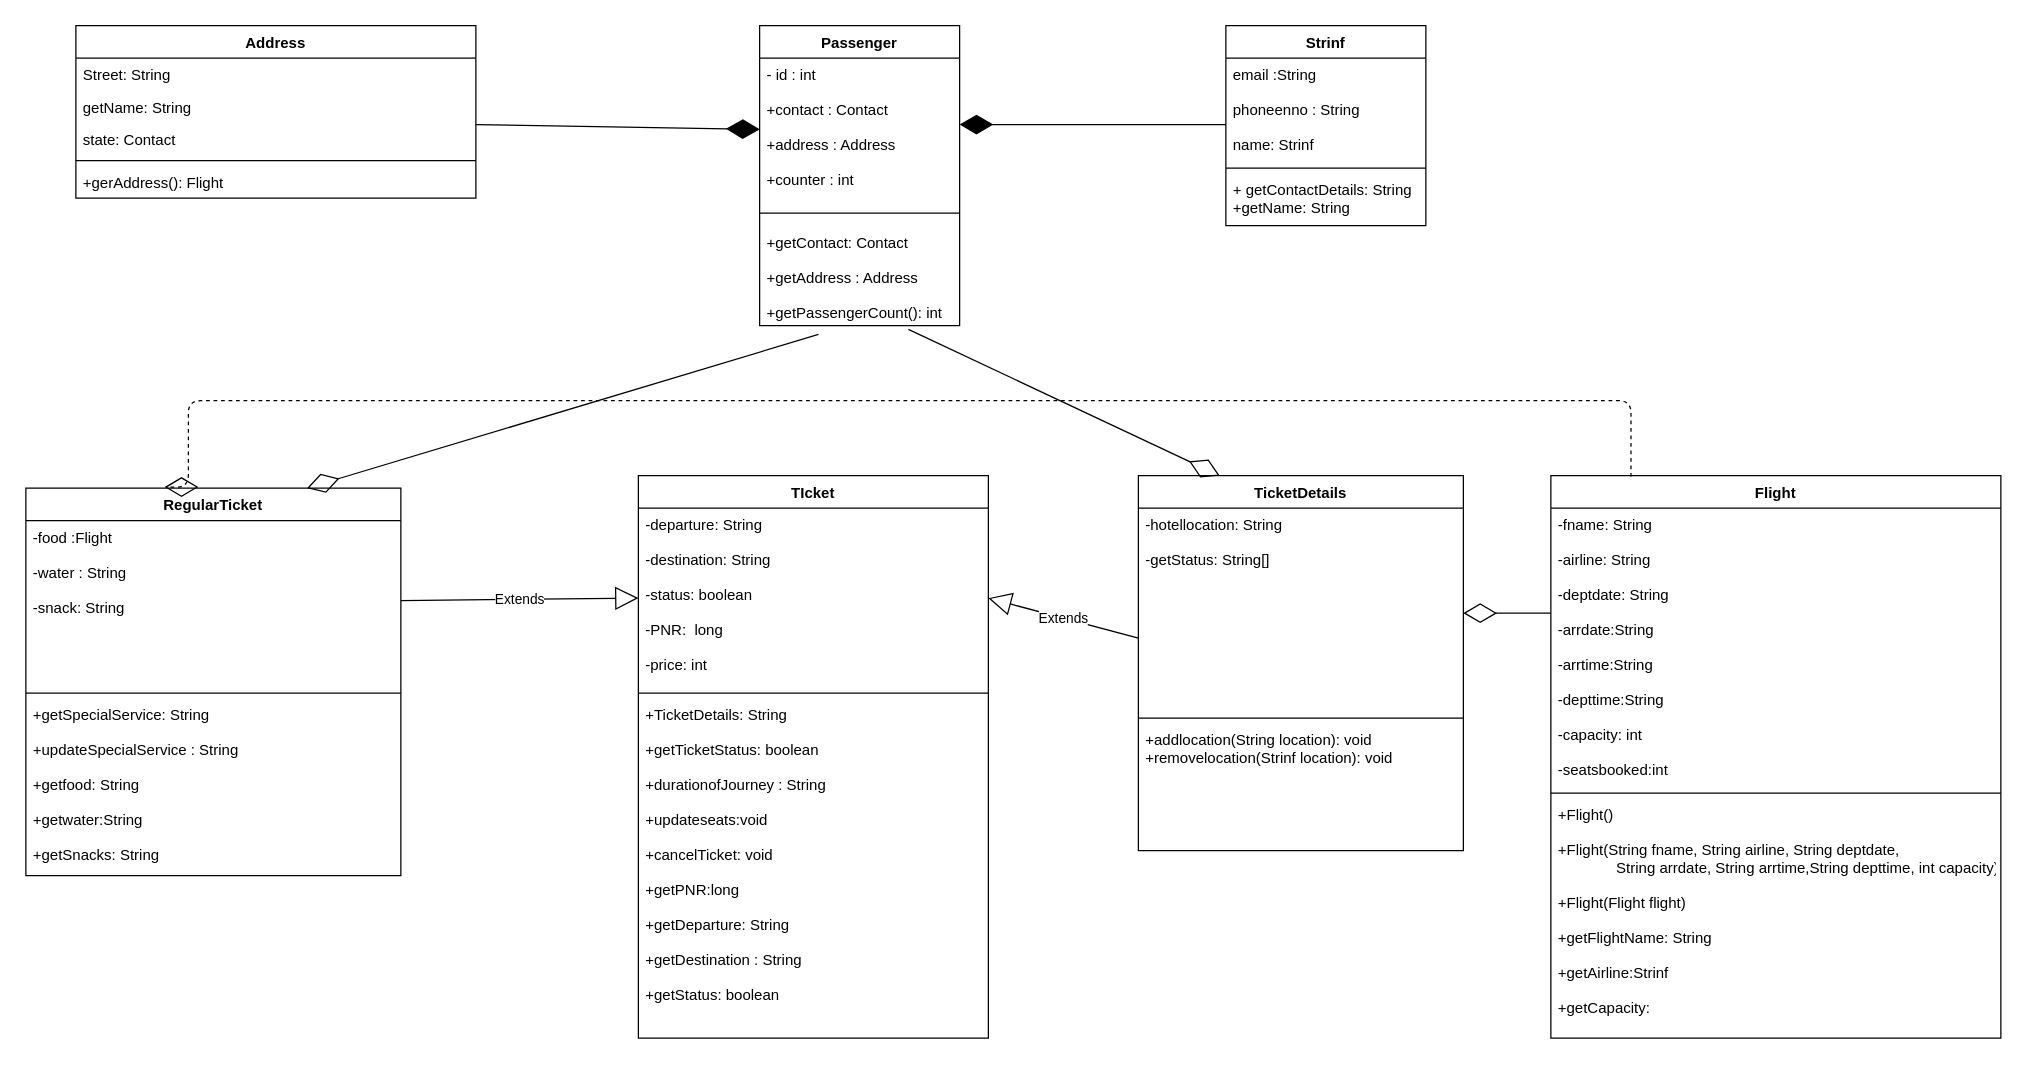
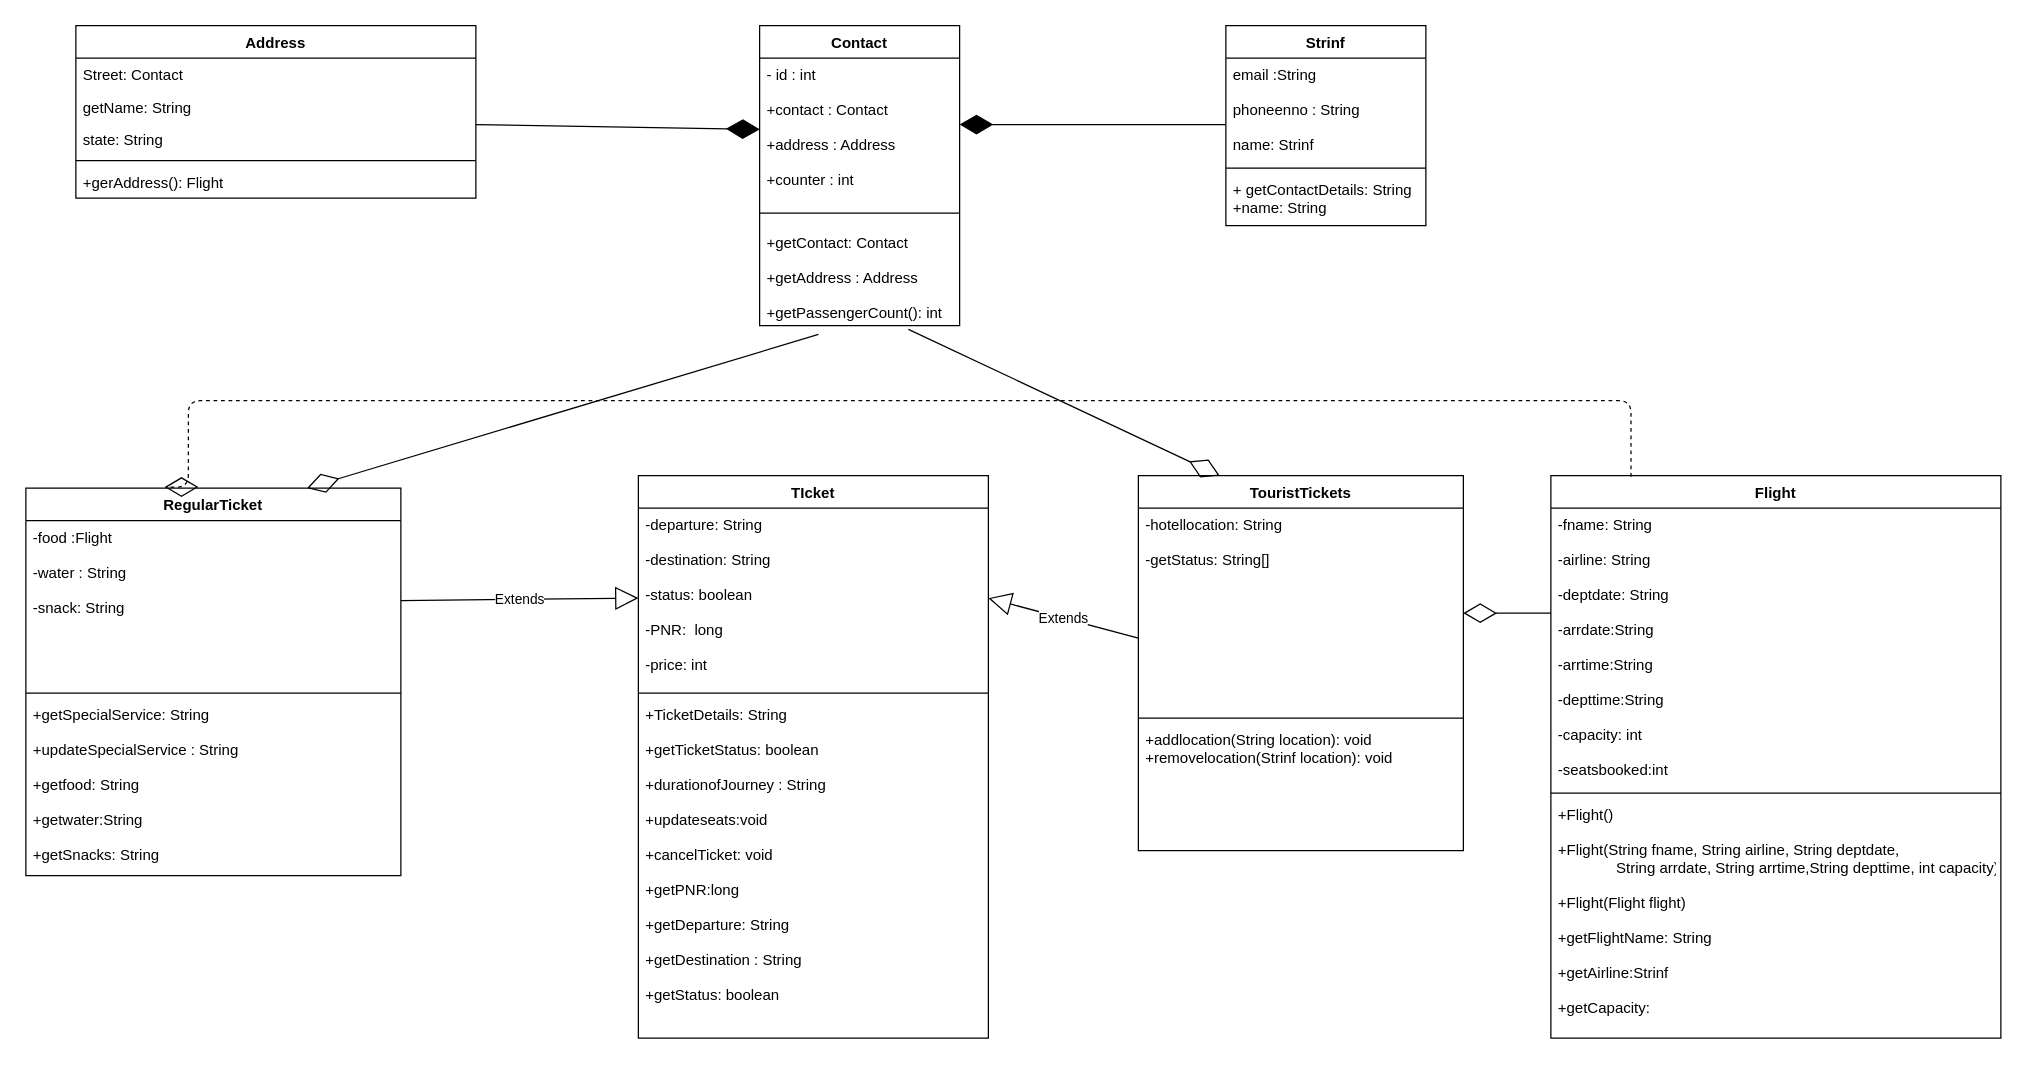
node "Passenger": label "Passenger" -> "Contact"
node "Street: String": label "Street: String" -> "Street: Contact"
node "state: Contact": label "state: Contact" -> "state: String"
node "+ getContactDetails: String +getName: String": label "+ getContactDetails: String +getName: String" -> "+ getContactDetails: String +name: String"
node "TicketDetails": label "TicketDetails" -> "TouristTickets"
